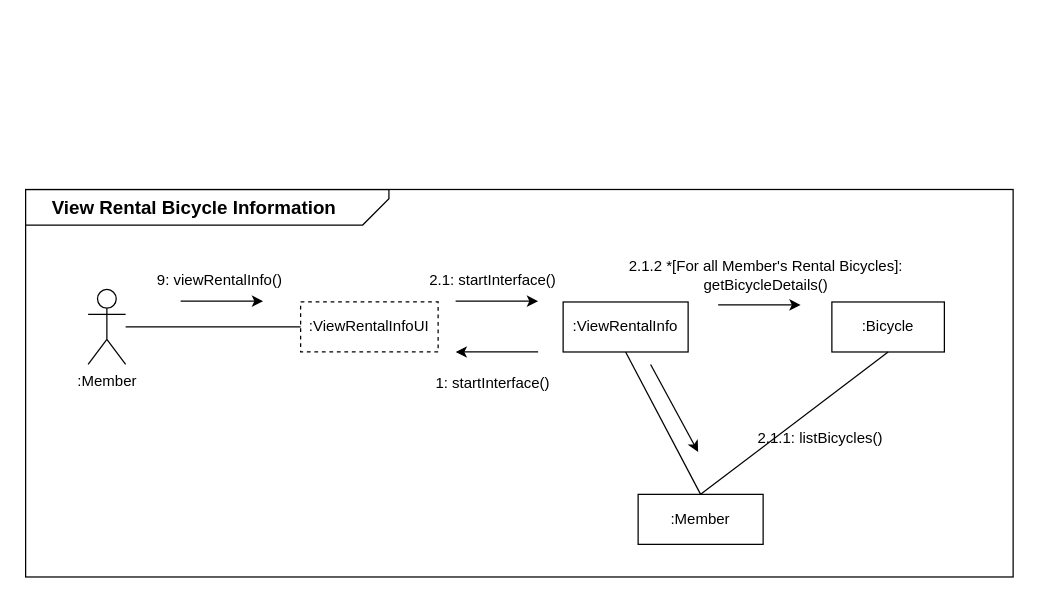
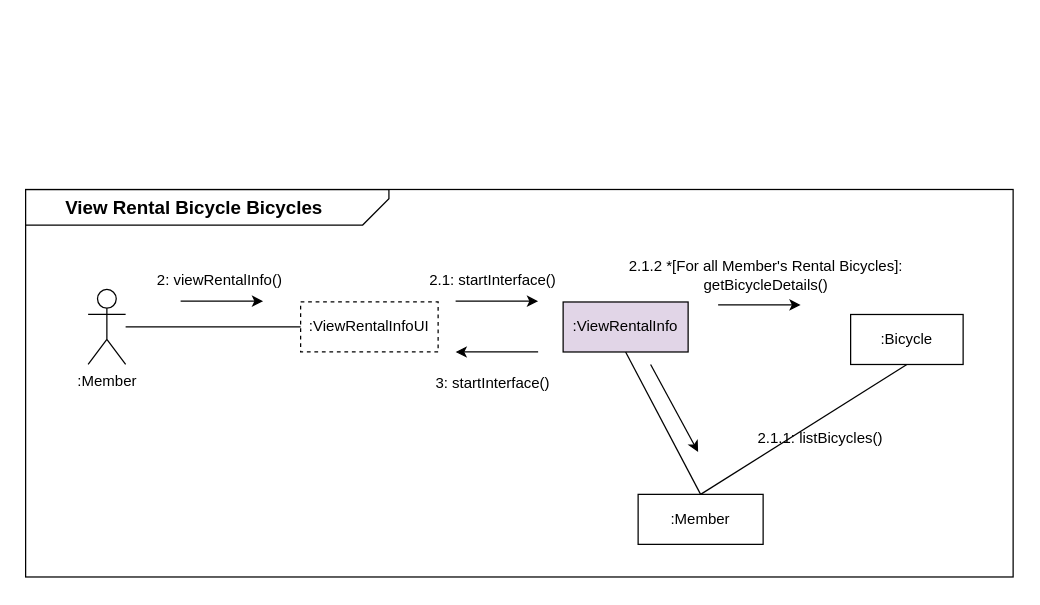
node "View Rental Bicycle Information": label "View Rental Bicycle Information" -> "View Rental Bicycle Bicycles"
node "9: viewRentalInfo()": label "9: viewRentalInfo()" -> "2: viewRentalInfo()"
node ":ViewRentalInfo": fillcolor #ffffff -> #e1d5e7
node ":Bicycle": moved (888, 327) -> (907, 339)
node "1: startInterface()": label "1: startInterface()" -> "3: startInterface()"
